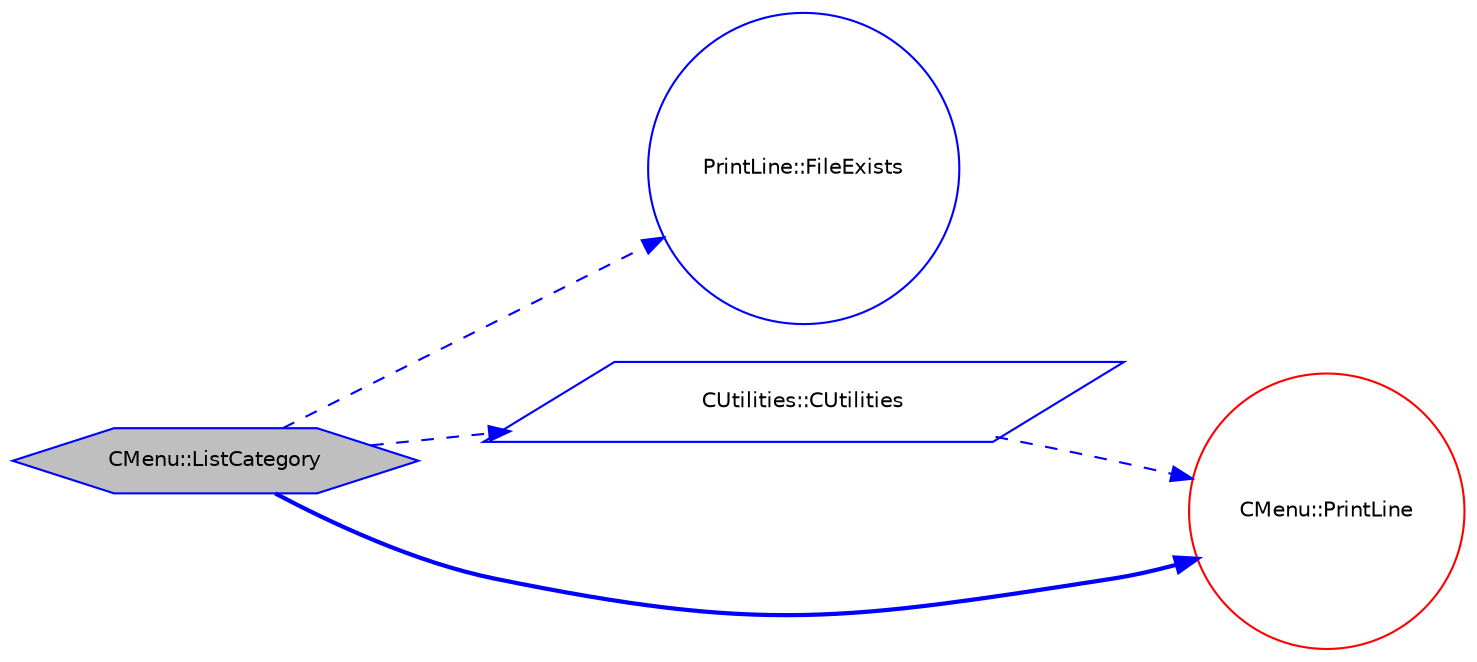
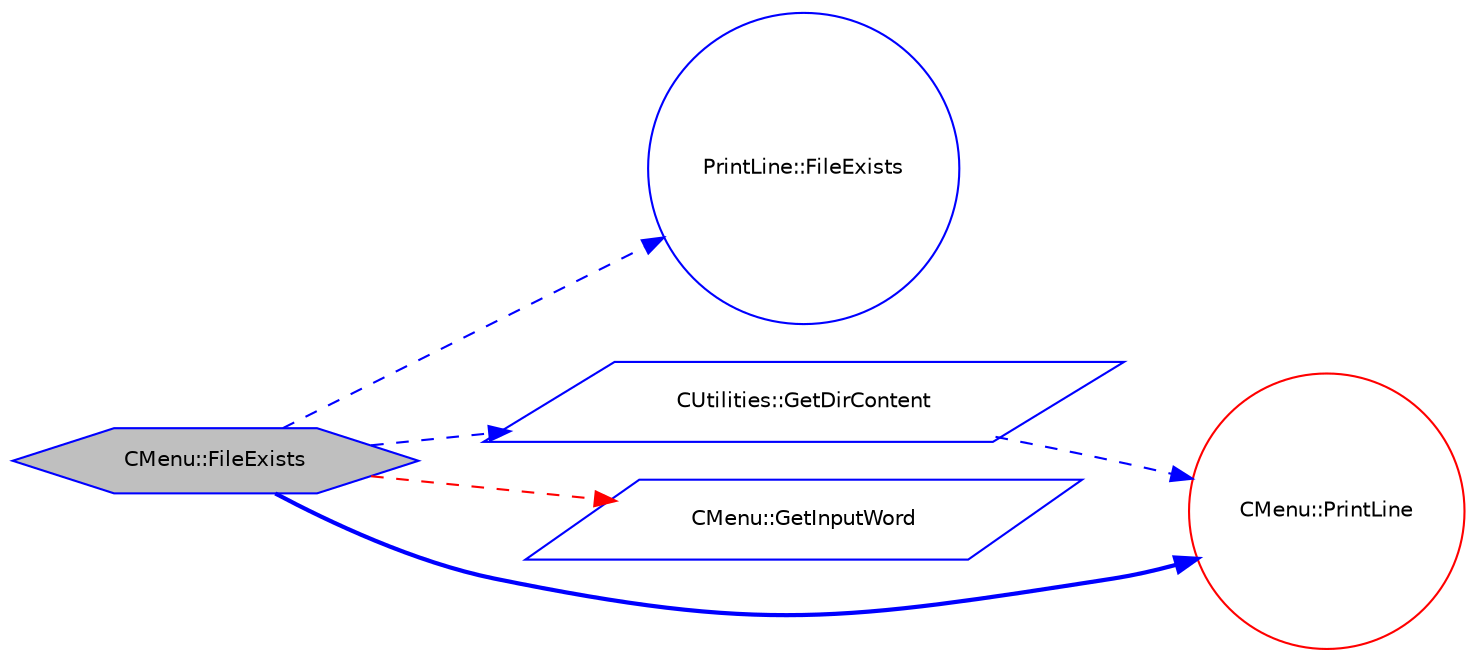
node "CUtilities::CUtilities": label "CUtilities::CUtilities" -> "CUtilities::GetDirContent"
node "CMenu::ListCategory": label "CMenu::ListCategory" -> "CMenu::FileExists"
node "CMenu::GetInputWord": added
